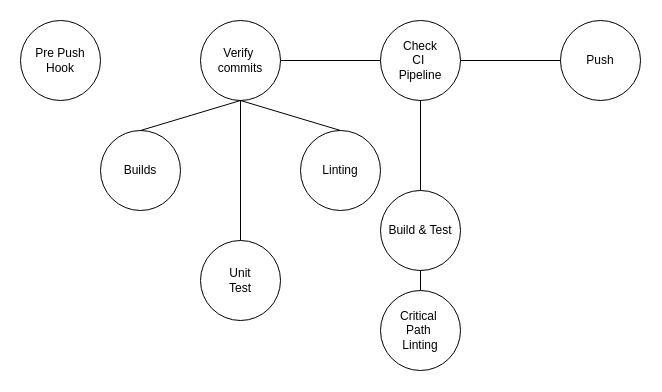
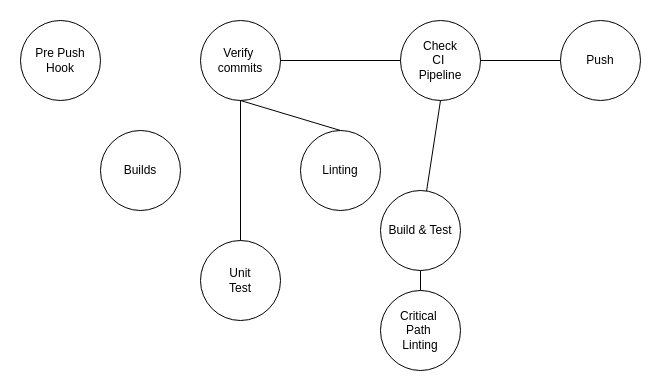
node "Check CI Pipeline": moved (421, 61) -> (441, 61)
edge "Verify commits" -- "Builds": removed
